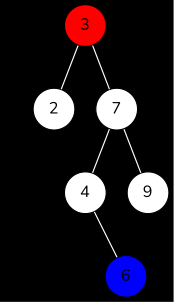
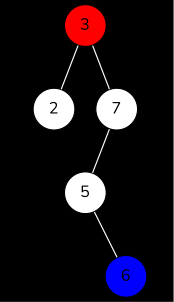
node "4": label "4" -> "5"
node "9": removed
